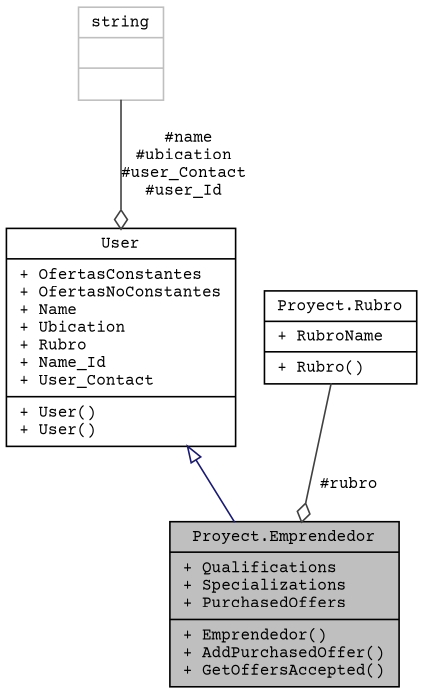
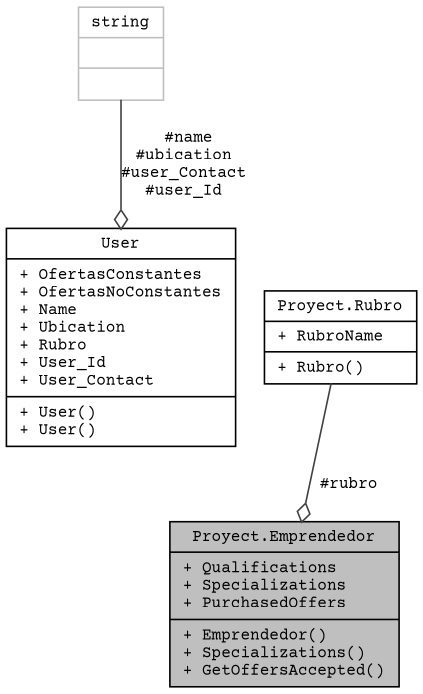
node "User": text "+ Name_Id" -> "+ User_Id"
edge "Proyect.Emprendedor" -> "User": removed
node "Proyect.Emprendedor": text "+ AddPurchasedOffer()" -> "+ Specializations()"
